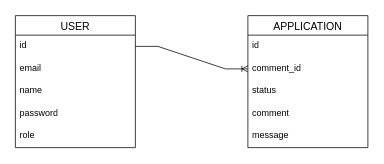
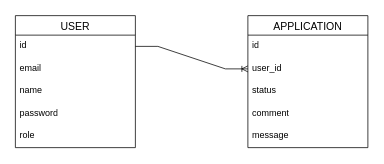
node "comment_id": label "comment_id" -> "user_id"
